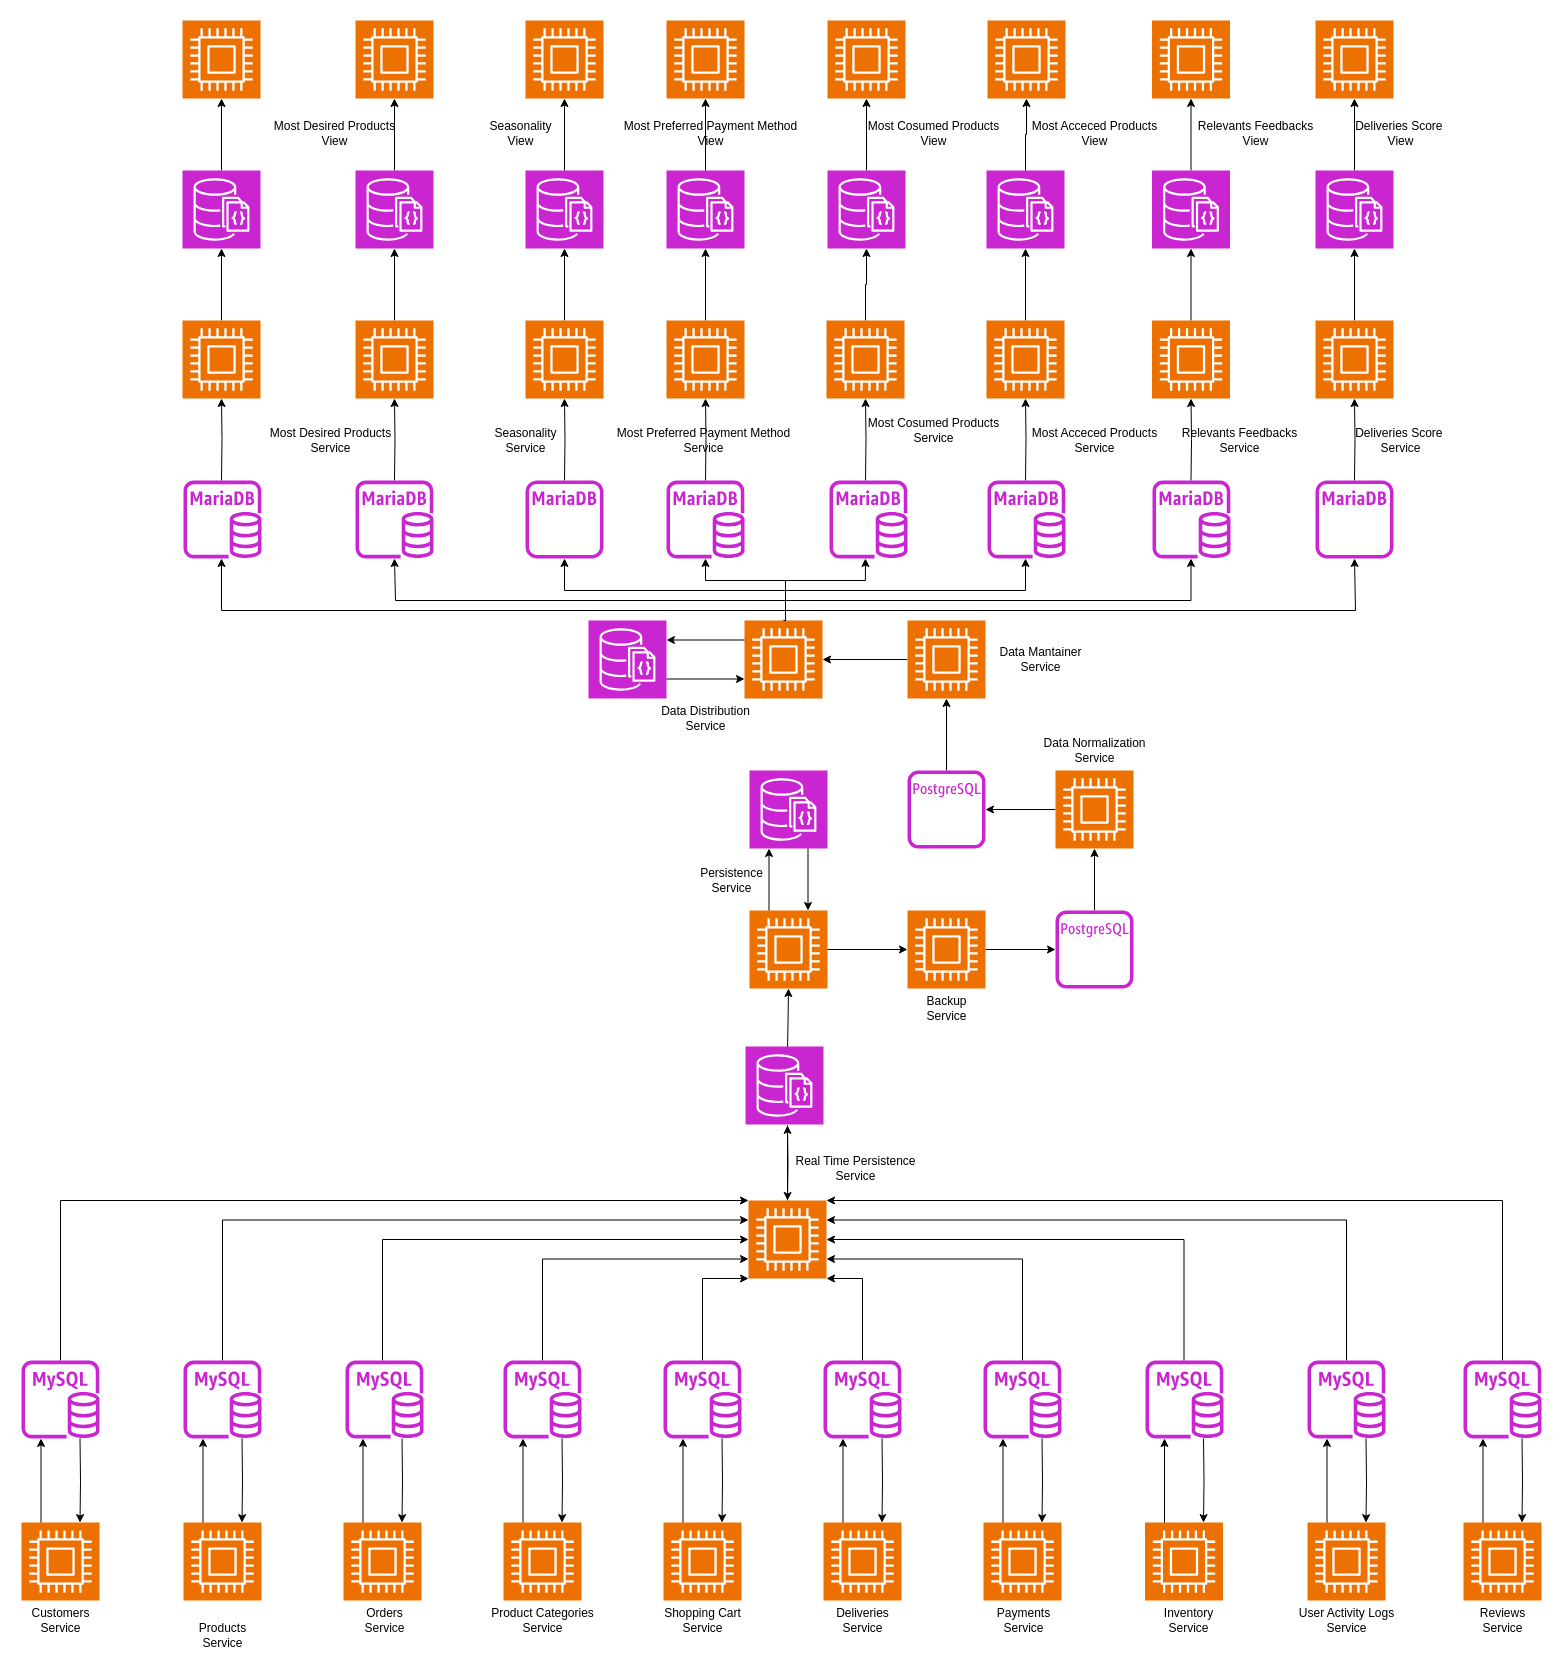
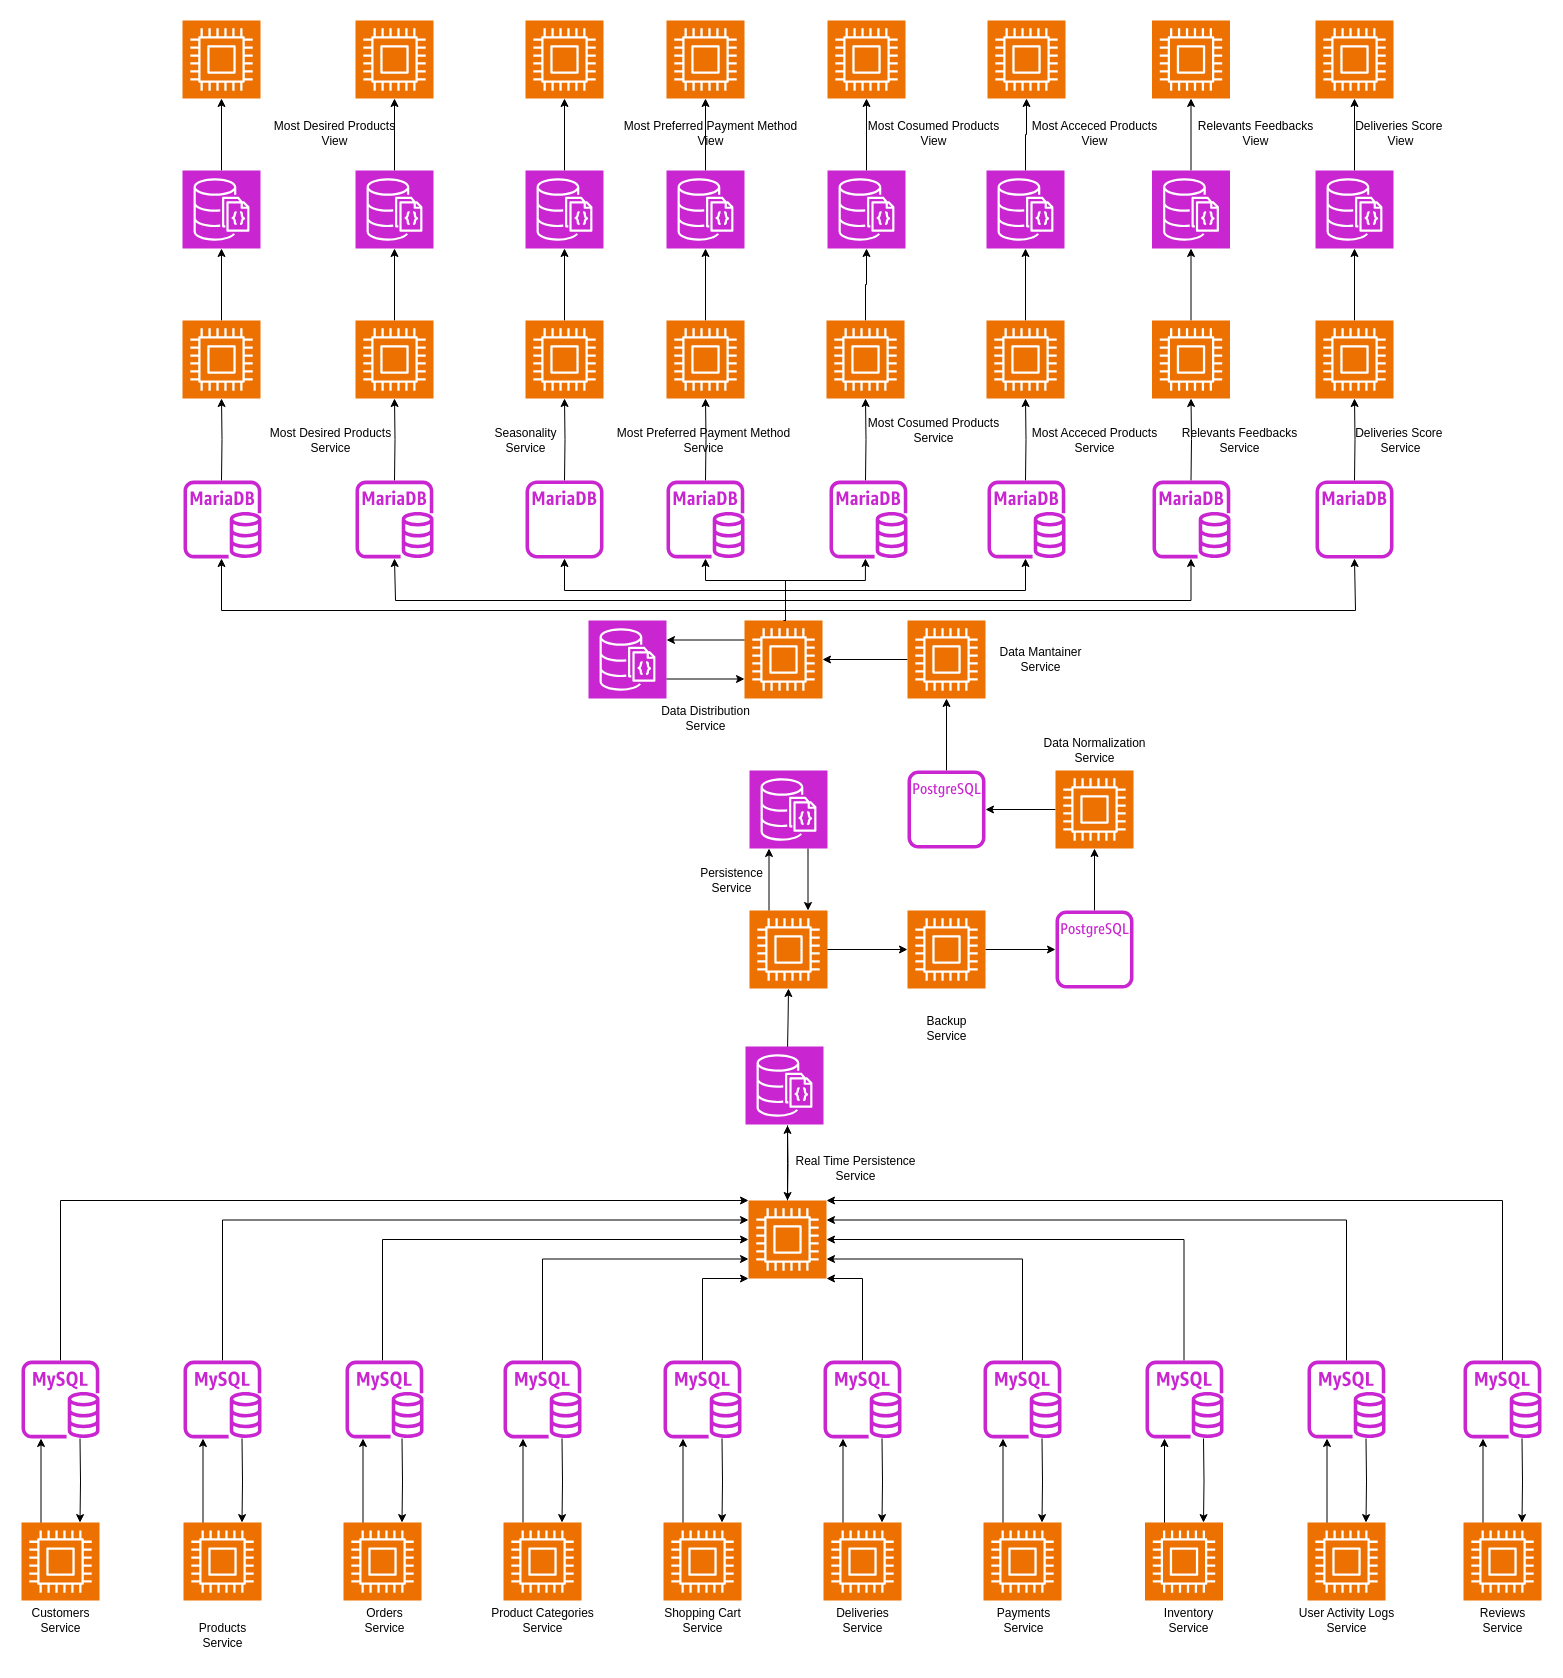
node "Seasonality View": removed
node "Backup Service": moved (947, 1009) -> (947, 1029)
